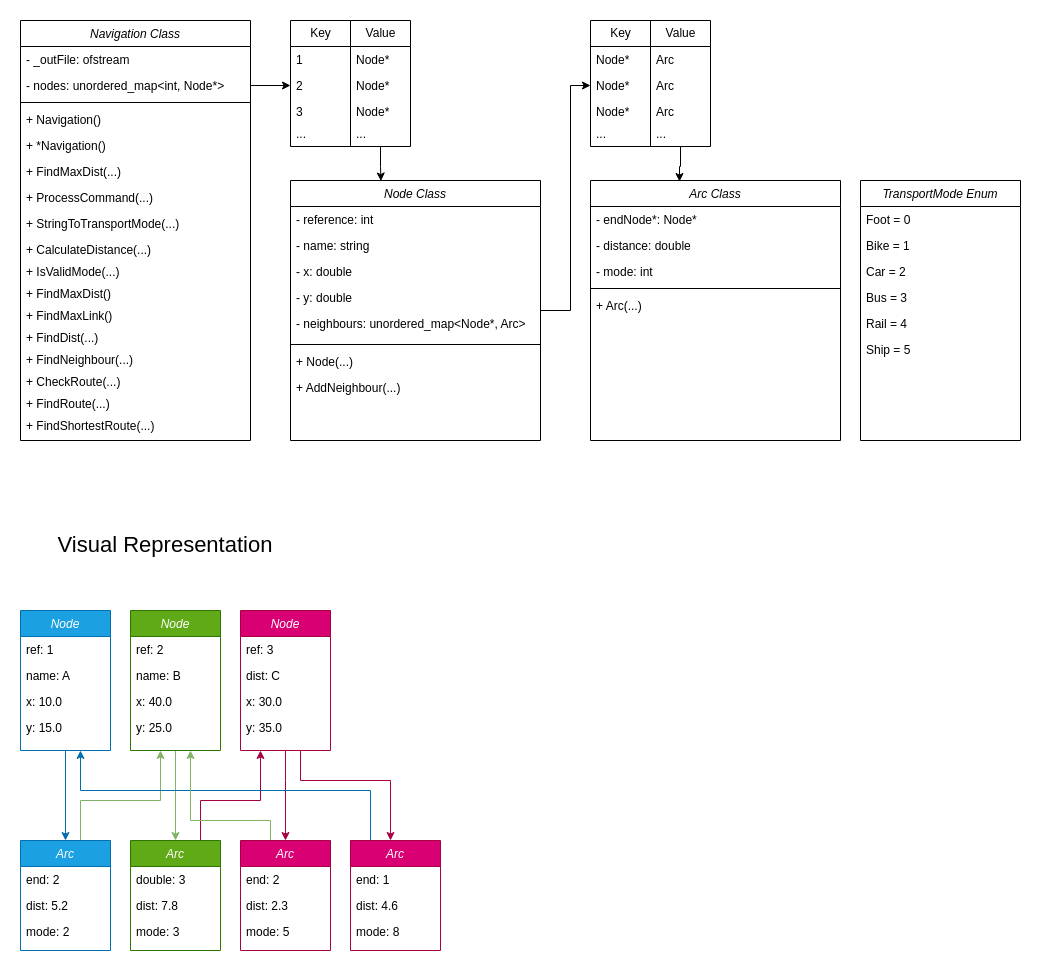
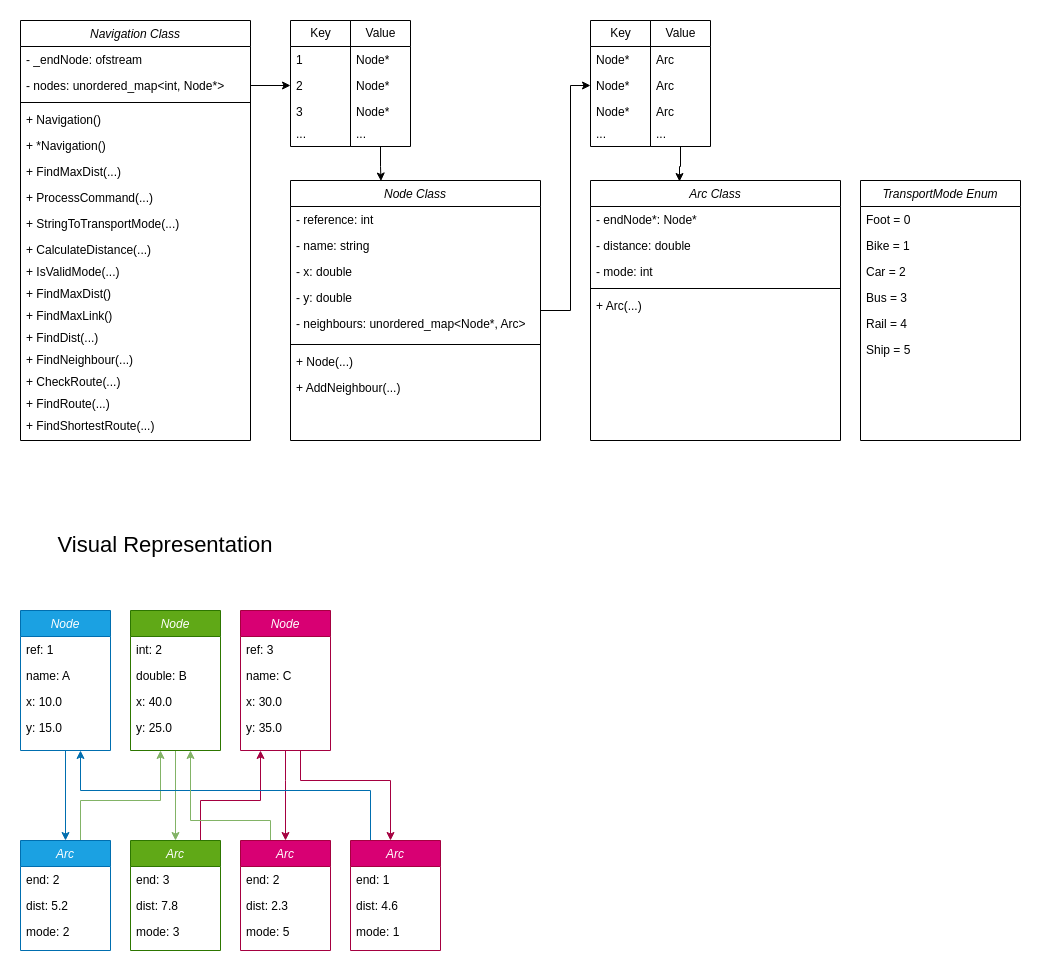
node "- _outFile: ofstream": label "- _outFile: ofstream" -> "- _endNode: ofstream"
node "ref: 2": label "ref: 2" -> "int: 2"
node "name: B": label "name: B" -> "double: B"
node "dist: C": label "dist: C" -> "name: C"
node "double: 3": label "double: 3" -> "end: 3"
node "mode: 8": label "mode: 8" -> "mode: 1"
